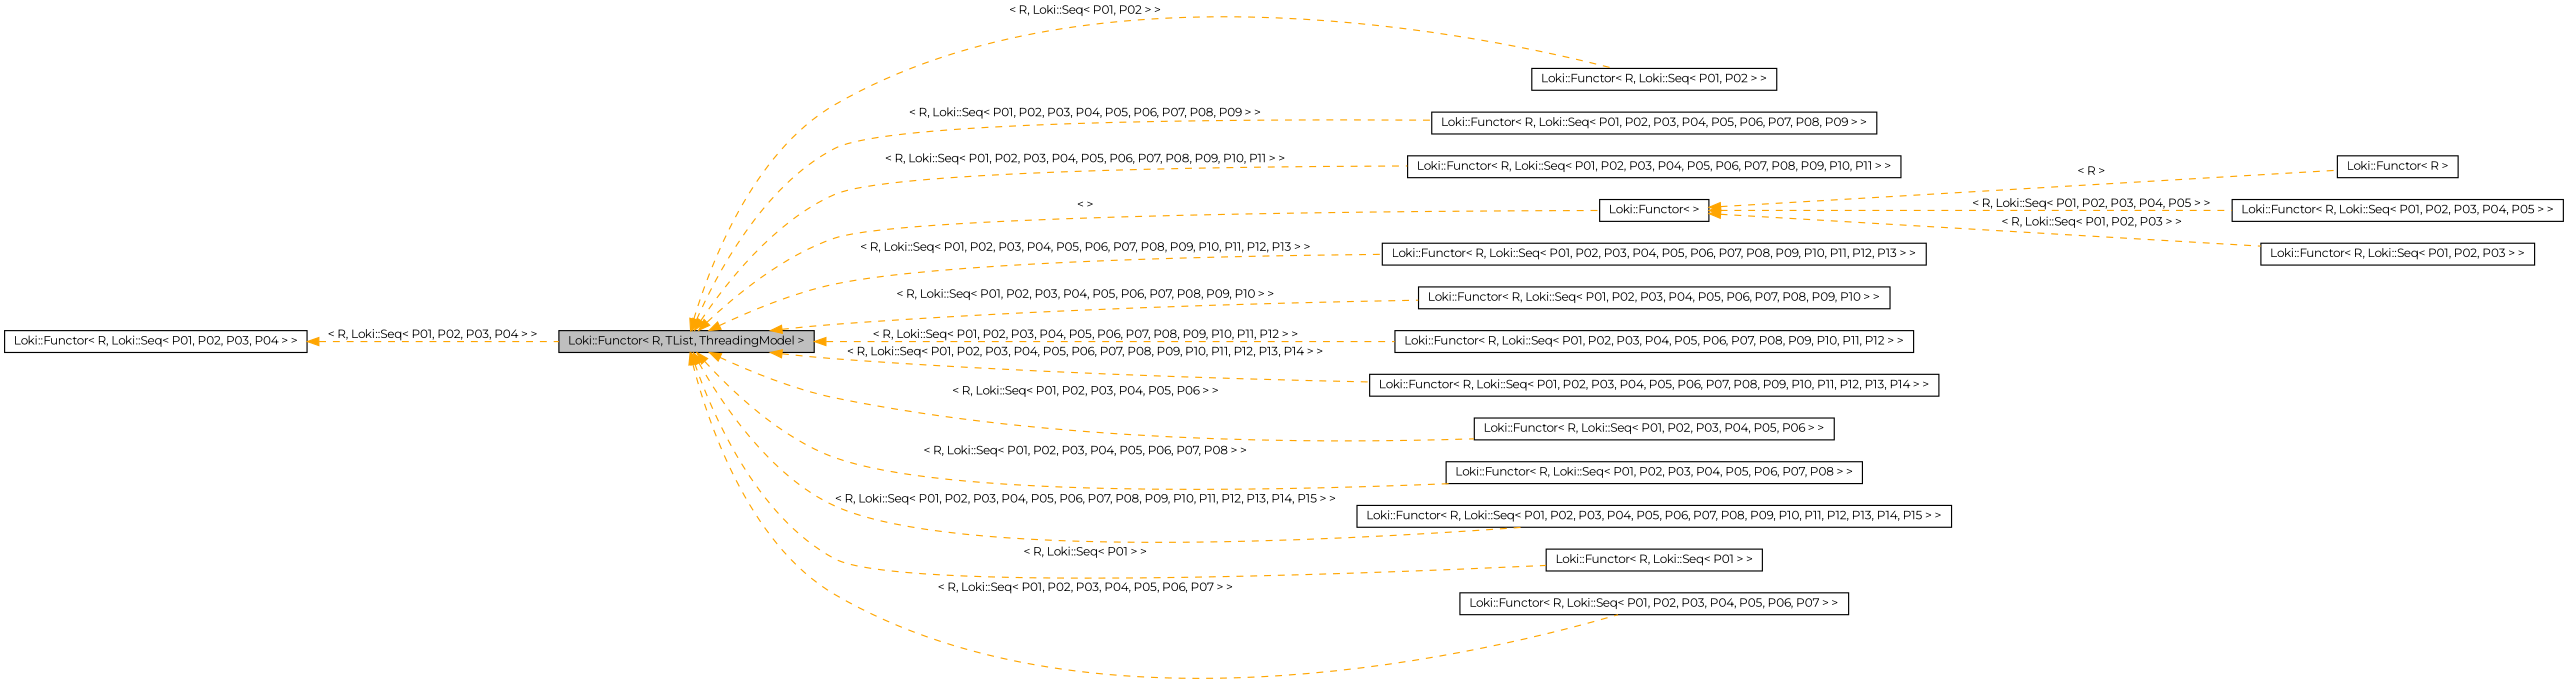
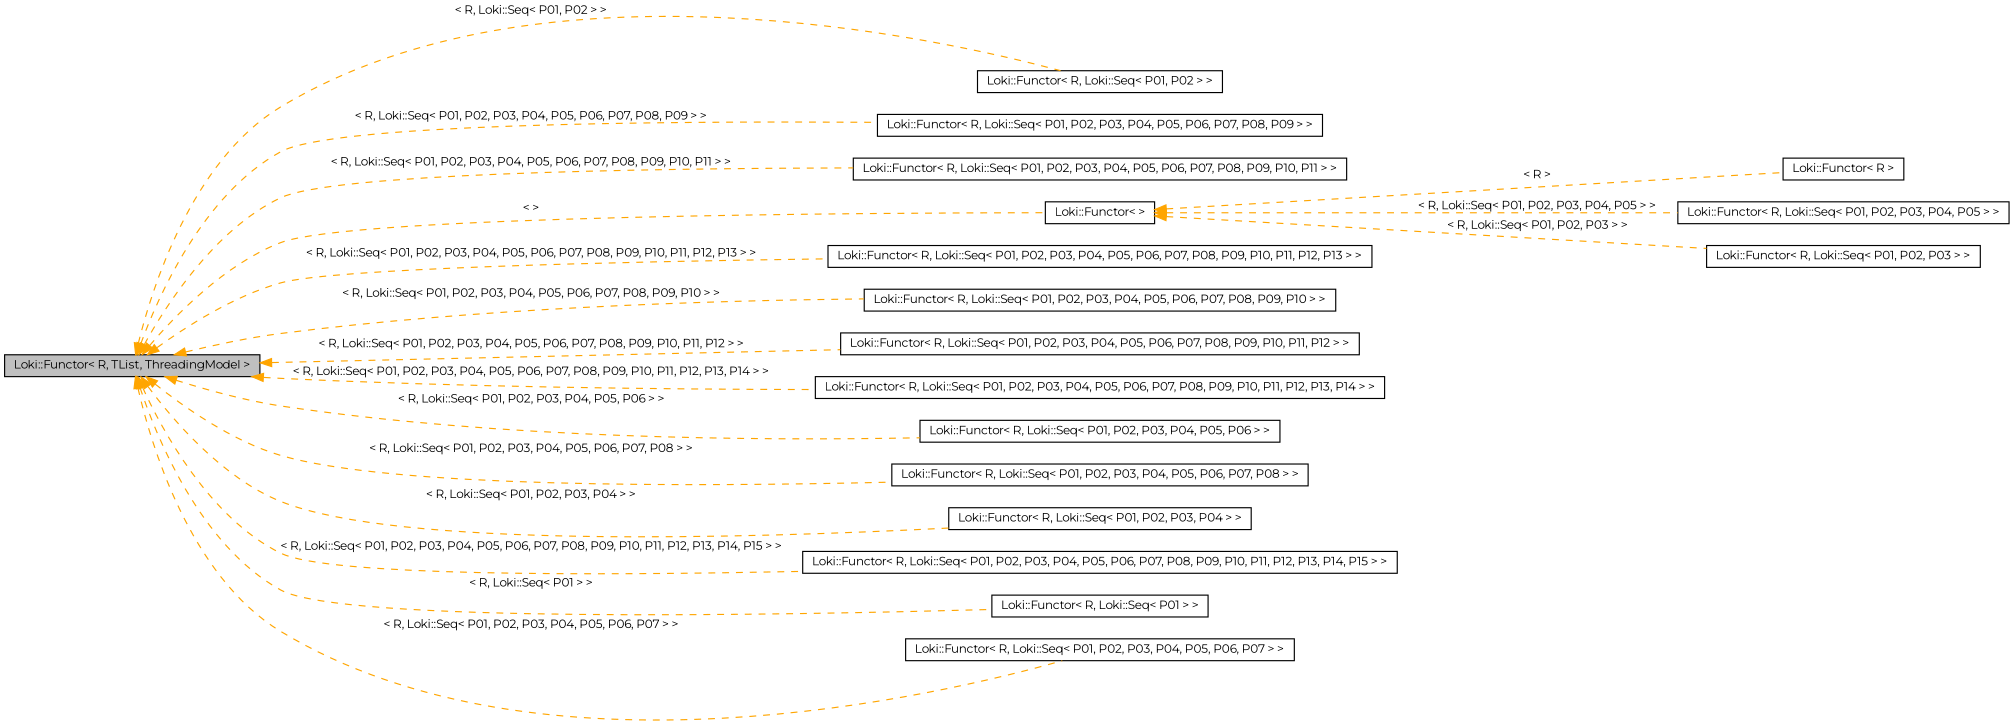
edge "Loki::Functor< R, TList, ThreadingModel >" -> "Loki::Functor< R, Loki::Seq< P01, P02, P03, P04 > >": reversed
